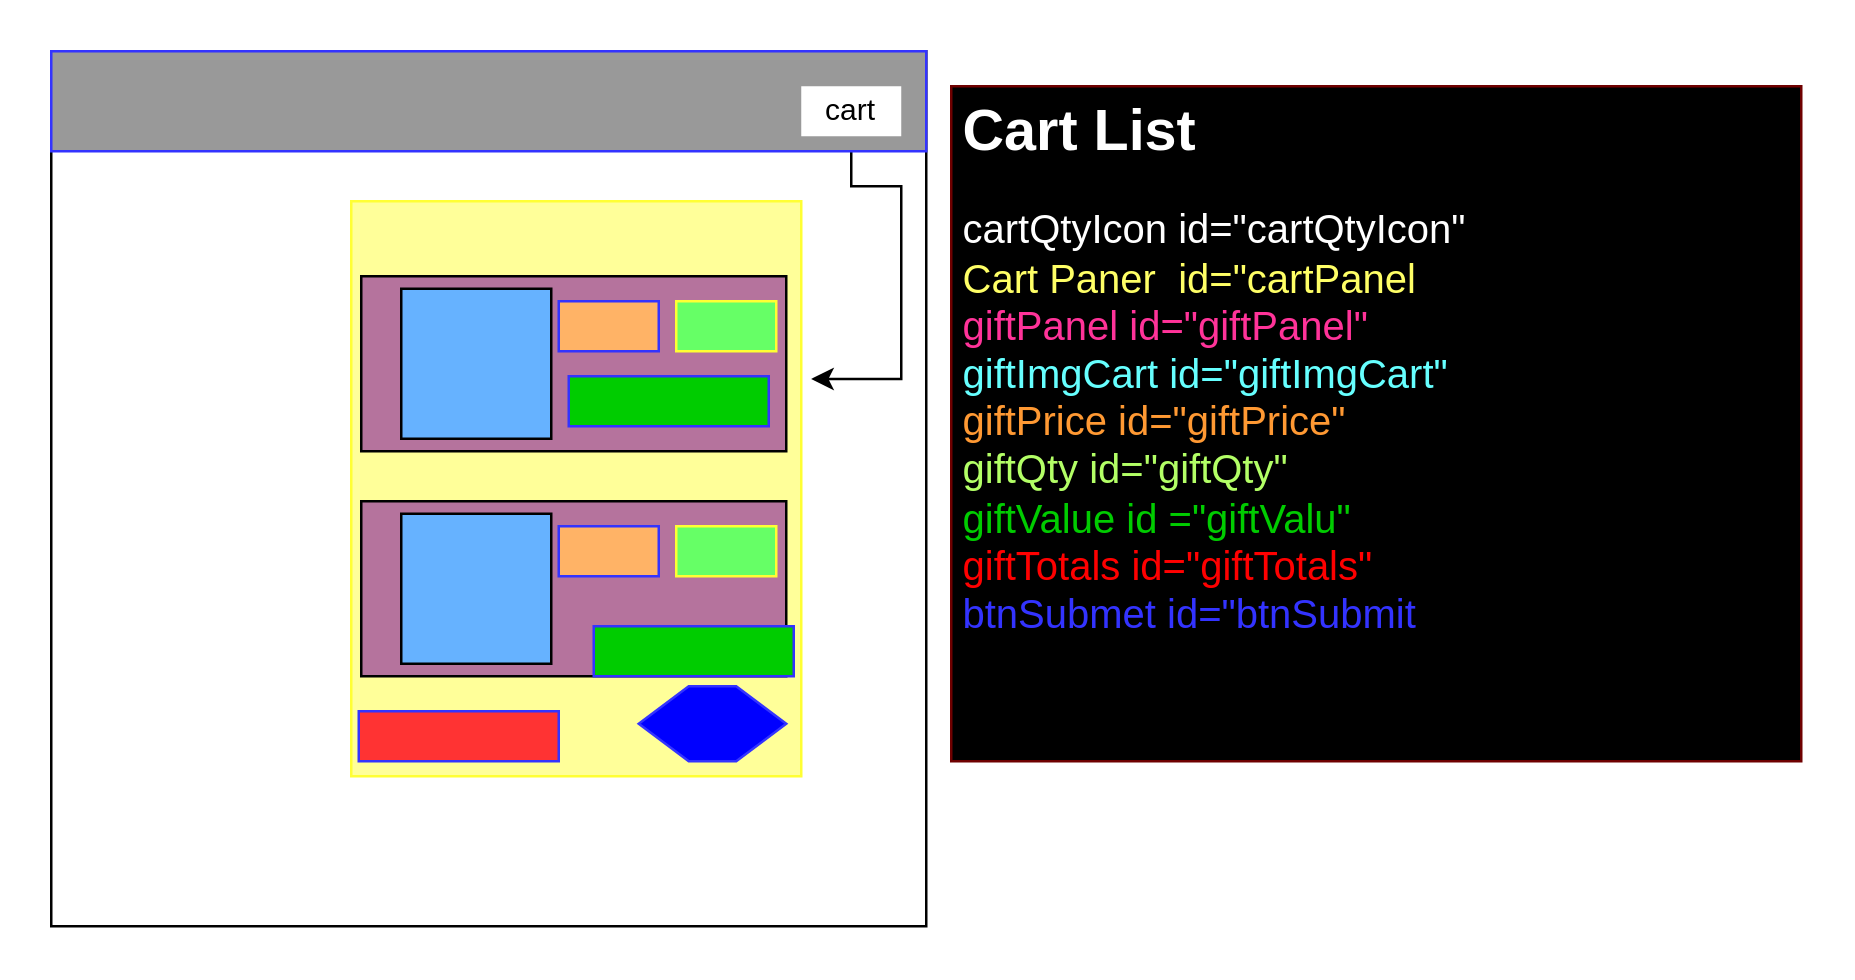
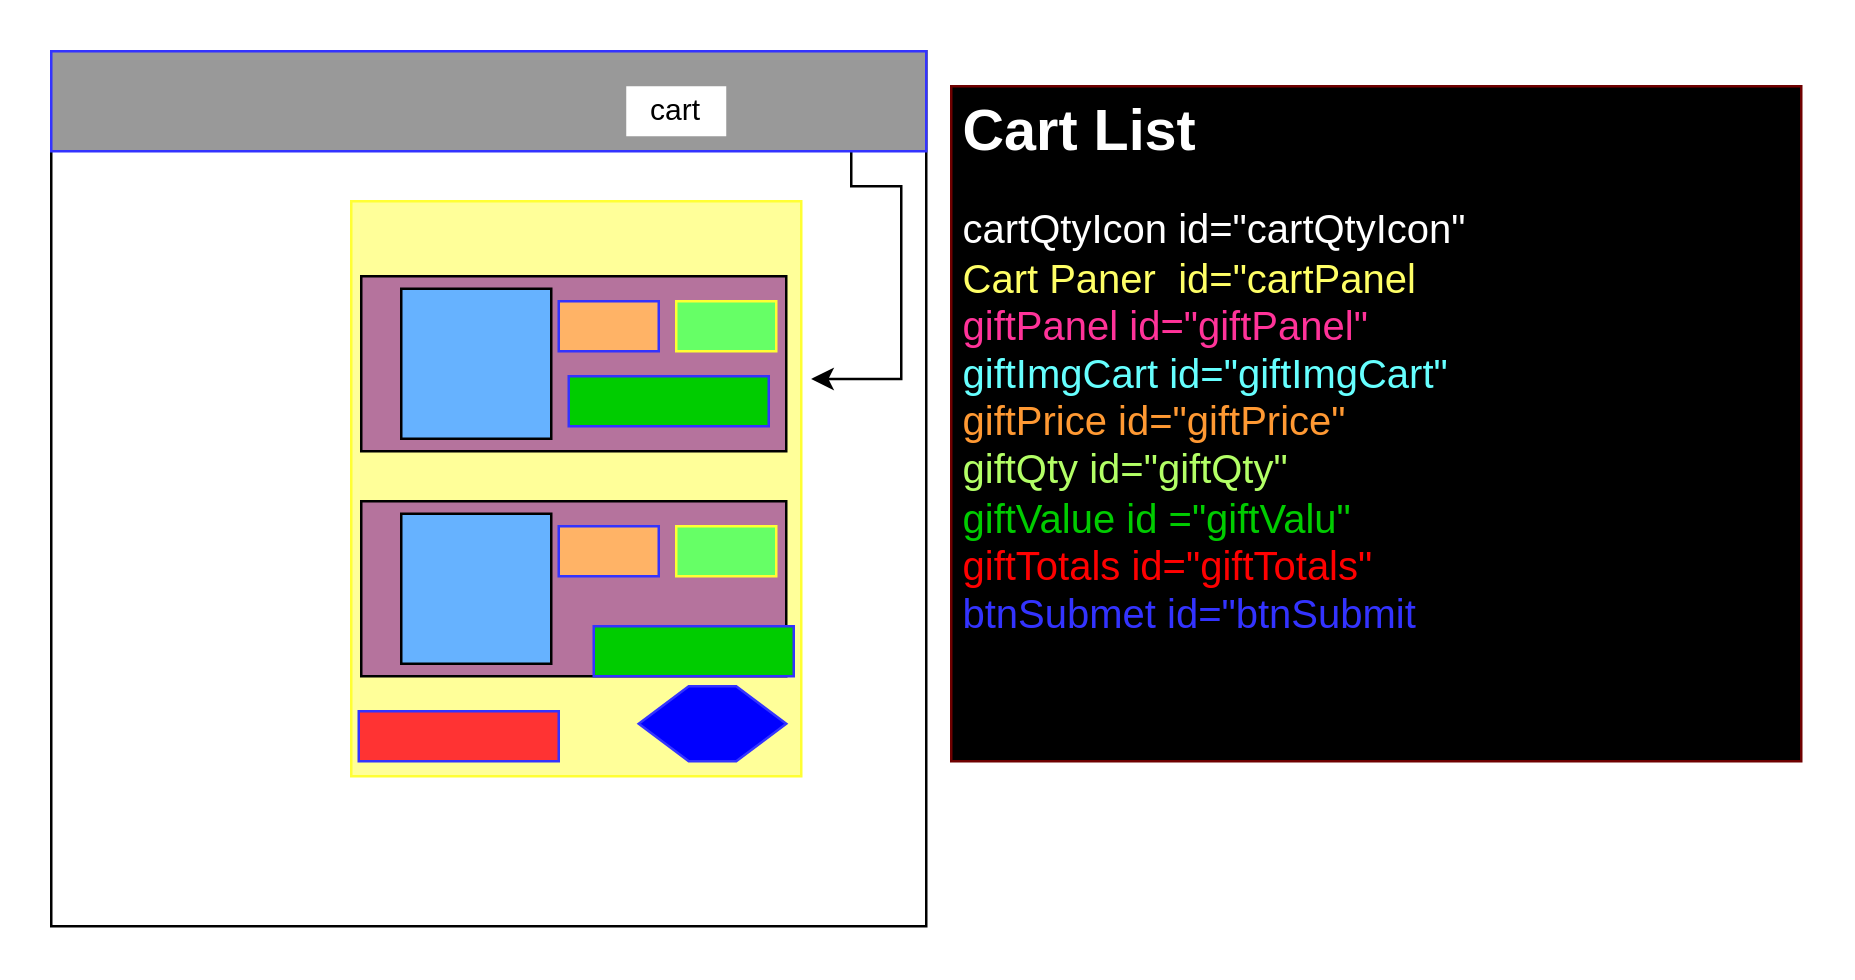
node "cart": moved (851, 111) -> (676, 111)
